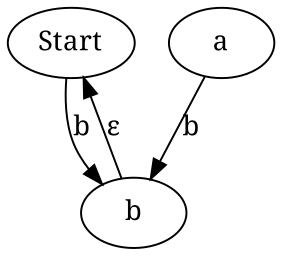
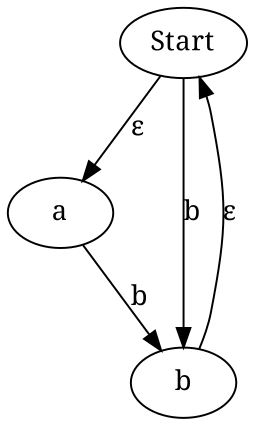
edge "Start" -> "a": added, label "ε"
